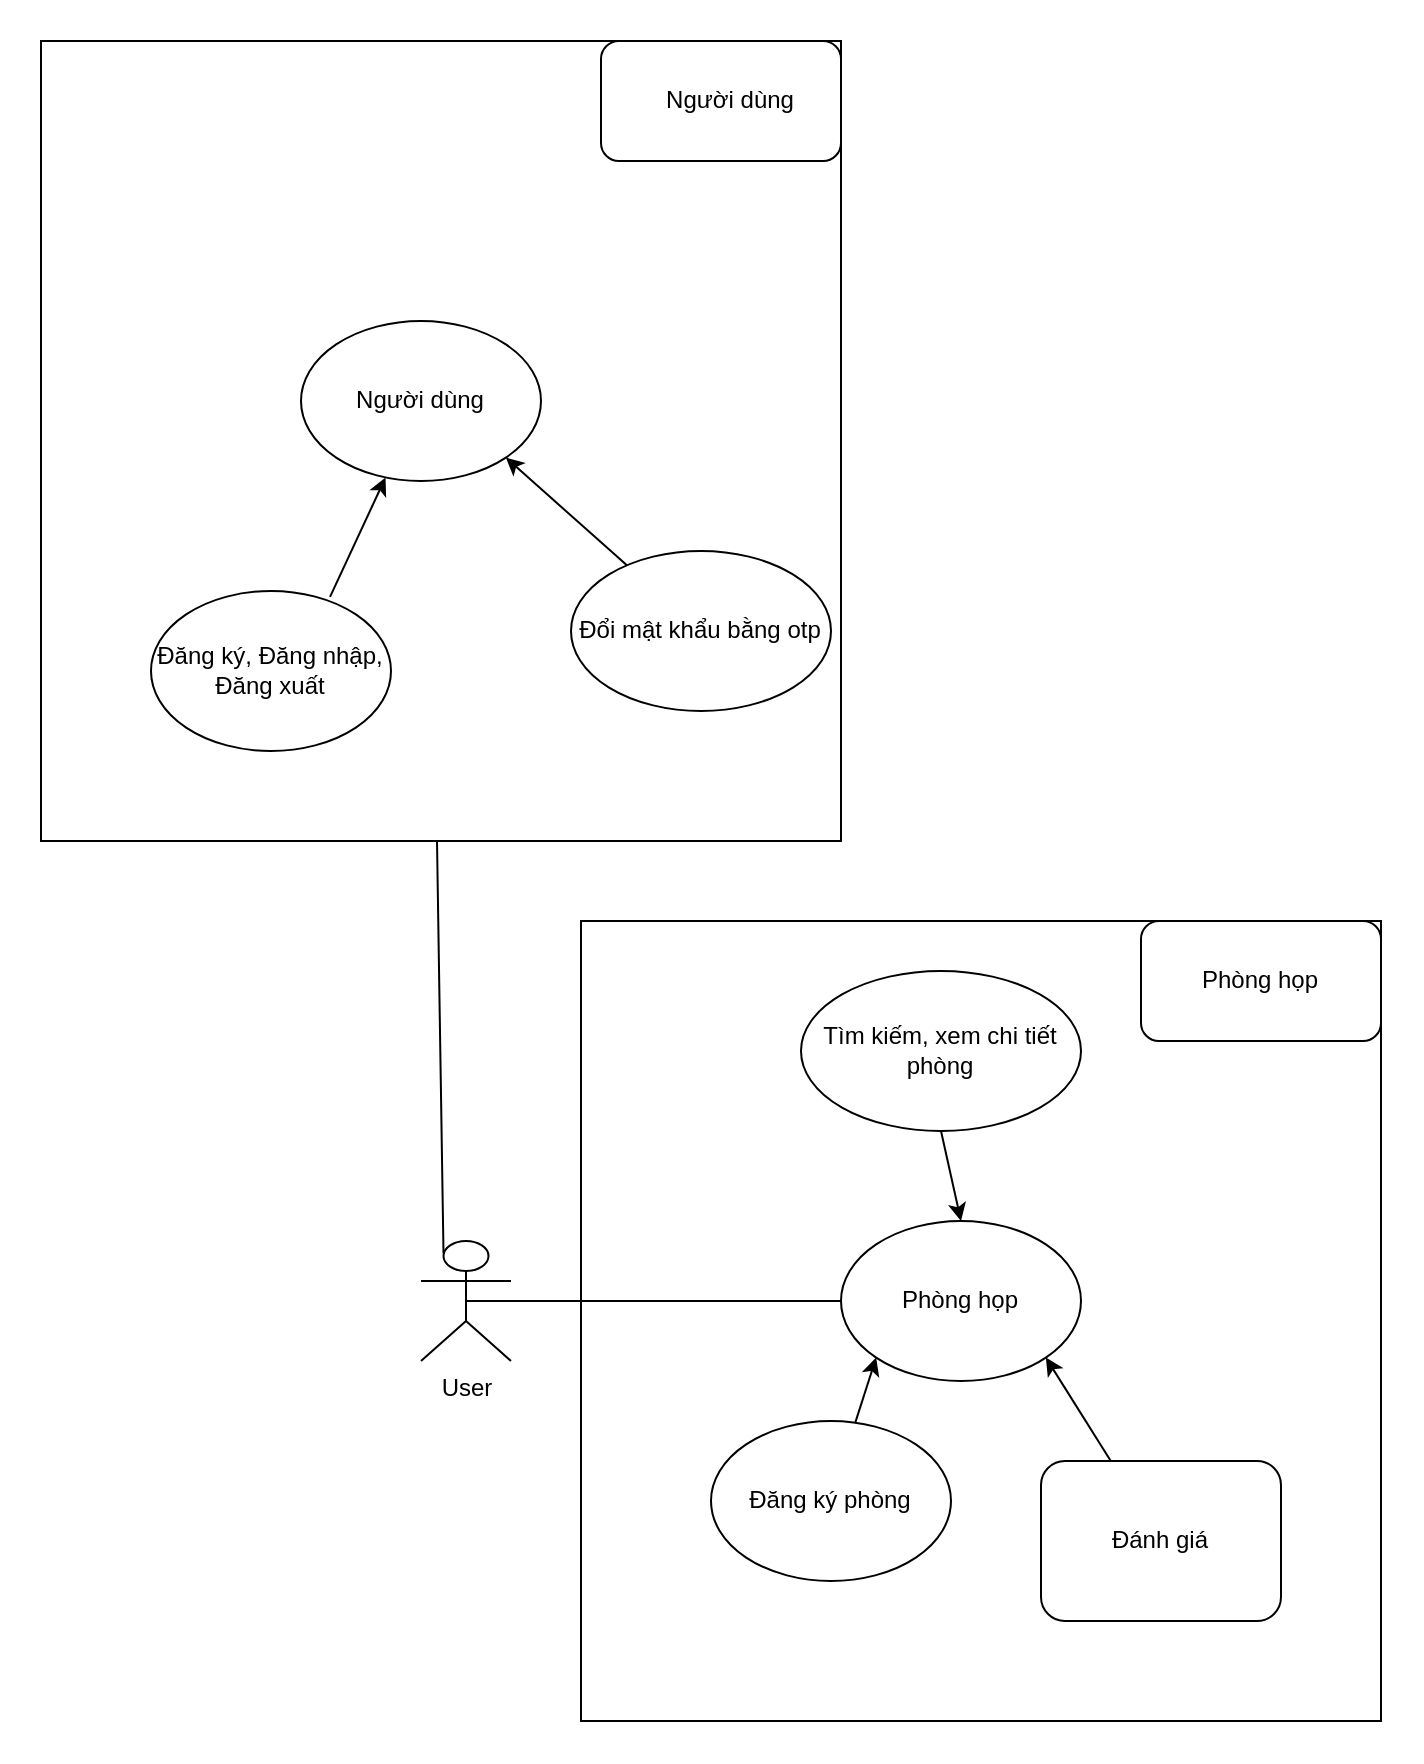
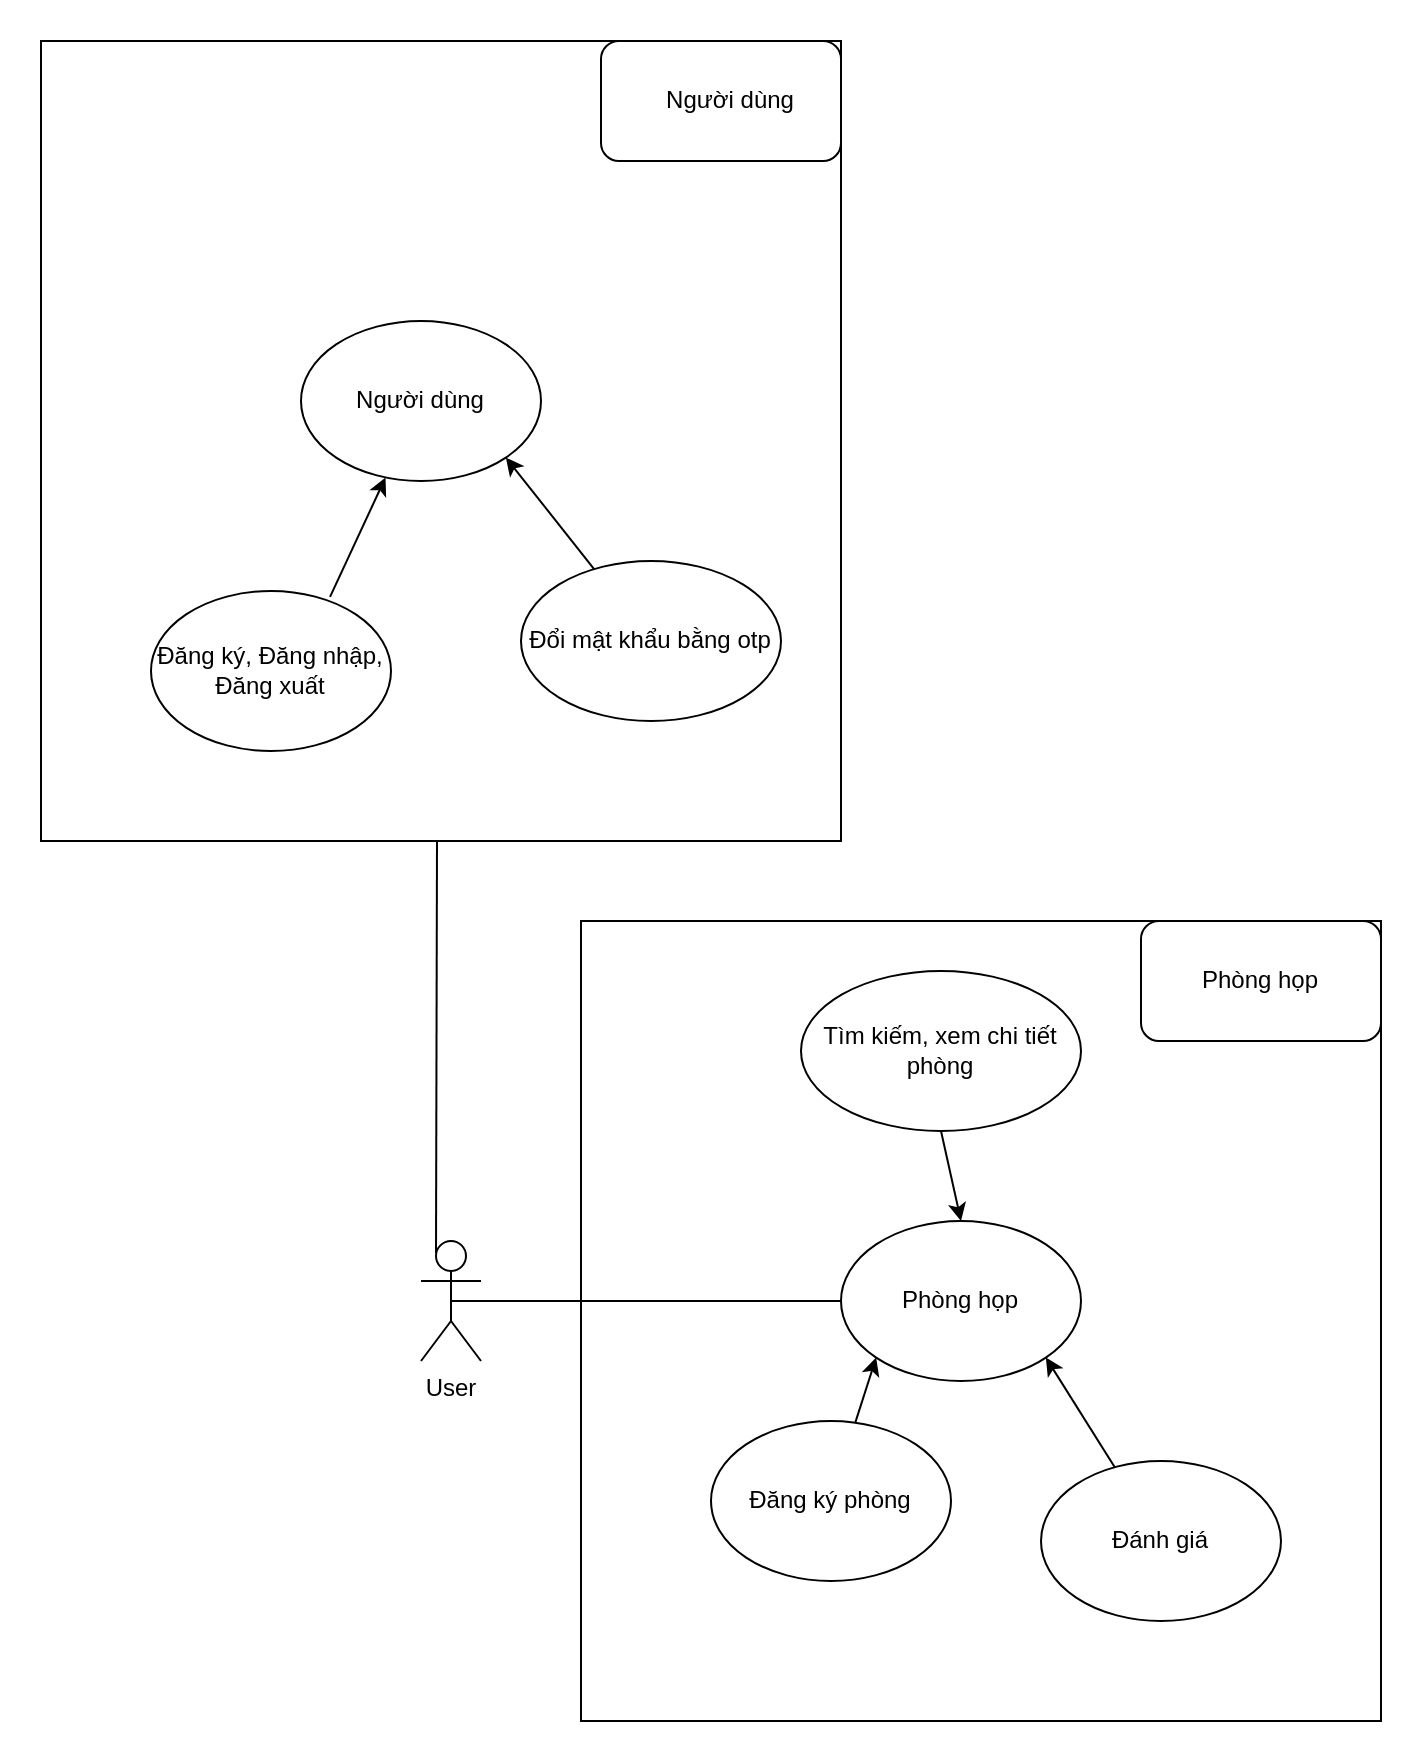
node "Đổi mật khẩu bằng otp": moved (701, 631) -> (651, 641)
node "User": size 90x120 -> 60x120
node "Đánh giá": shape rounded rectangle -> ellipse
